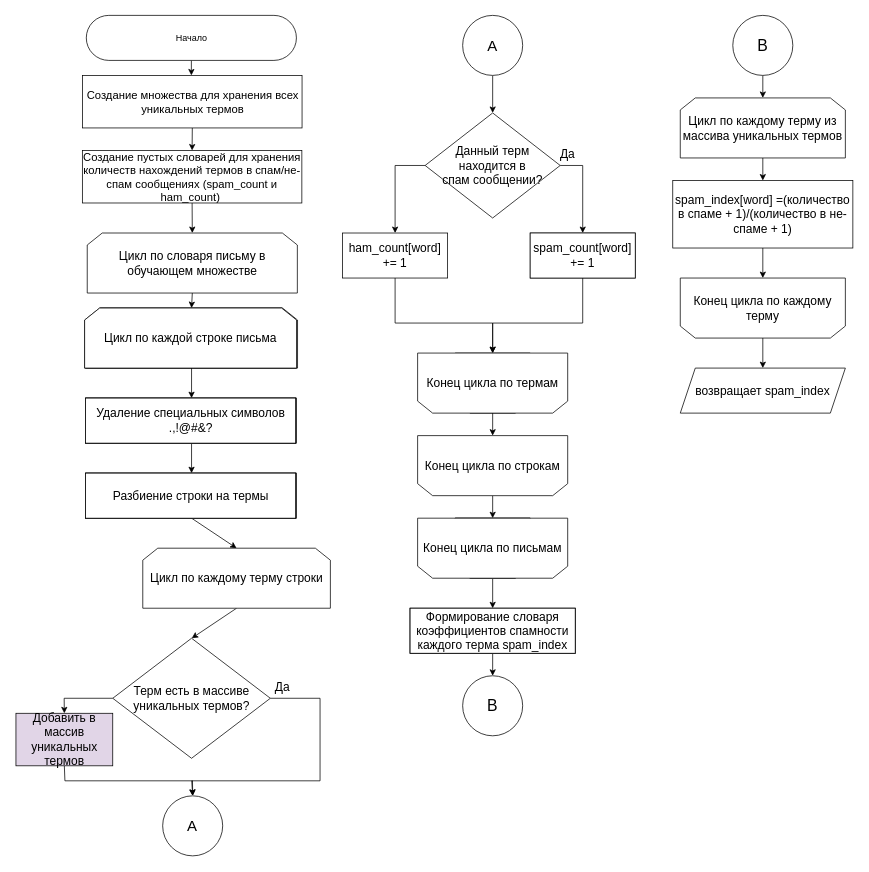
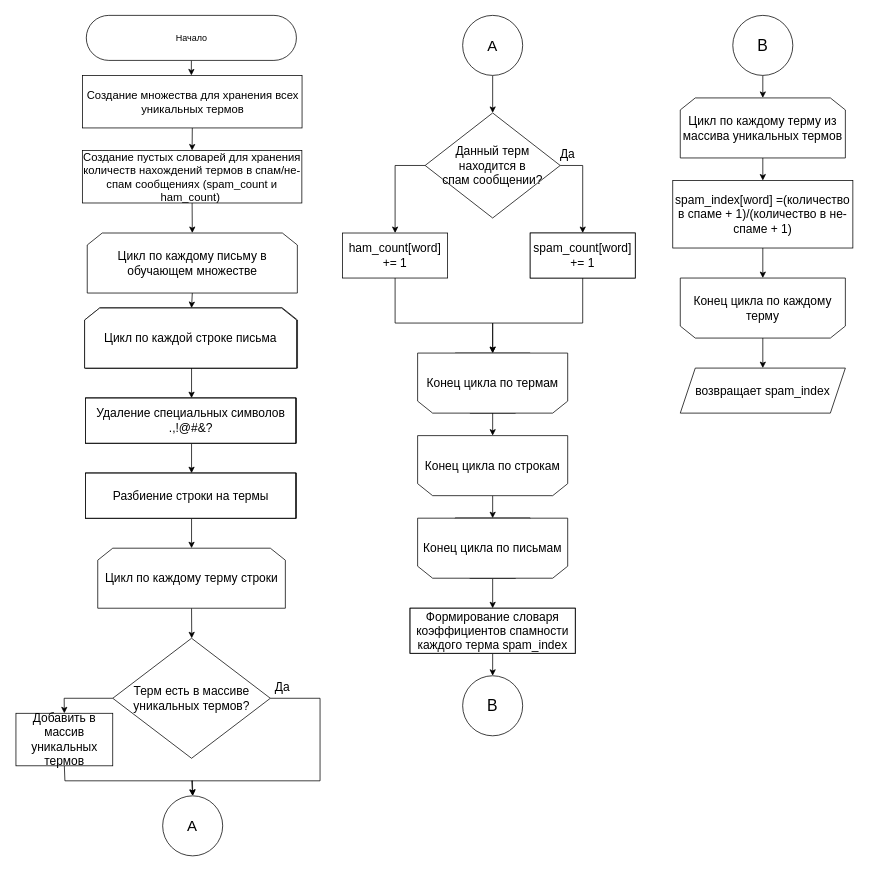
node "Цикл по словаря письму в обучающем множестве": label "Цикл по словаря письму в обучающем множестве" -> "Цикл по каждому письму в обучающем множестве"
node "Цикл по каждому терму строки": moved (236, 578) -> (191, 578)
node "Добавить в массив уникальных термов": fillcolor #e1d5e7 -> #ffffff
